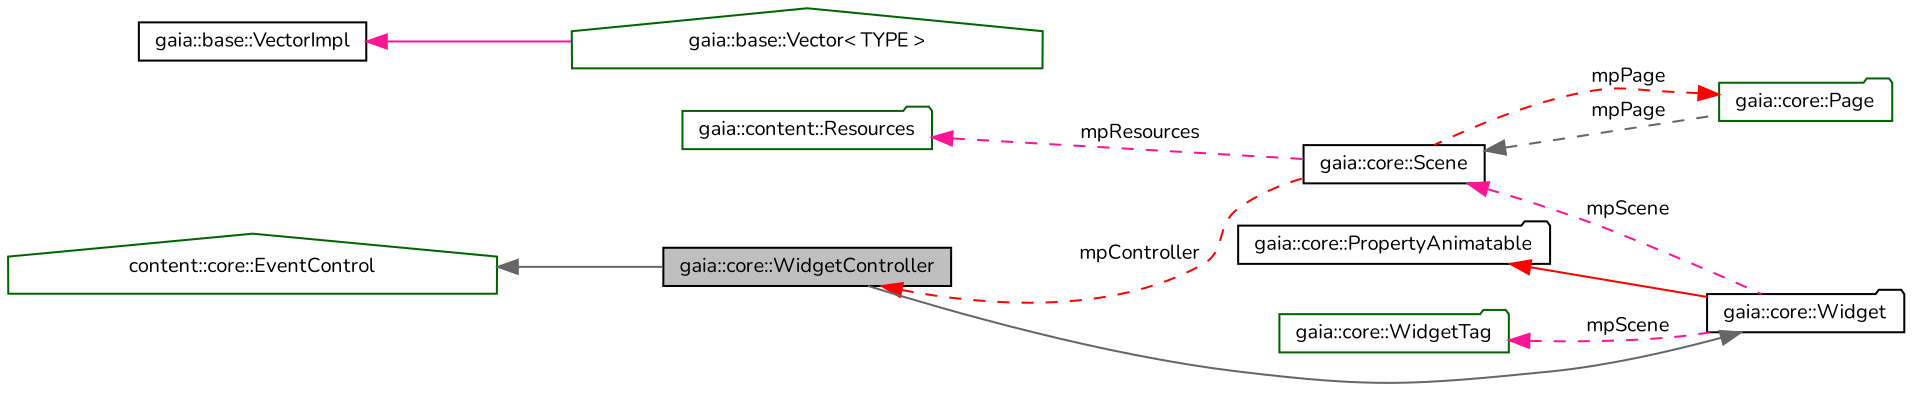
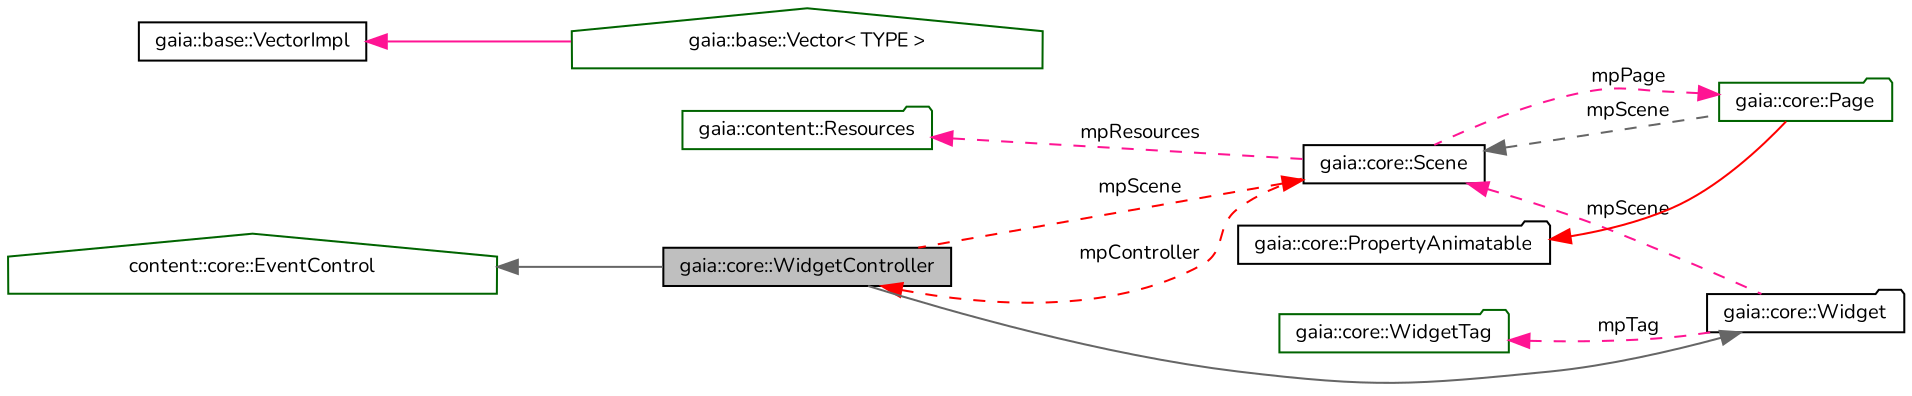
edge "gaia::core::Scene" -> "gaia::core::Page": color red -> deeppink
edge "gaia::core::Page" -> "gaia::core::Scene": label "mpPage" -> "mpScene"
edge "gaia::core::WidgetController" -> "gaia::core::Scene": added, label "mpScene"
edge "gaia::core::Widget" -> "gaia::core::PropertyAnimatable": now "gaia::core::Page" -> "gaia::core::PropertyAnimatable"
edge "gaia::core::Widget" -> "gaia::core::WidgetTag": label "mpScene" -> "mpTag"
